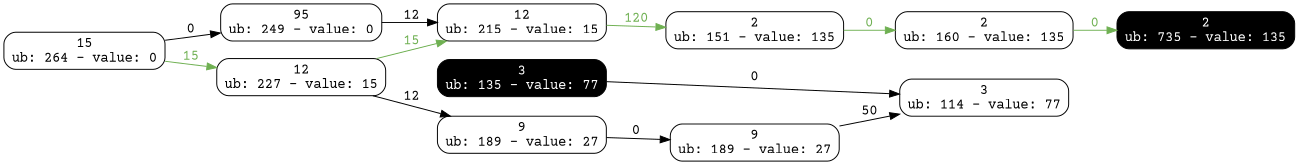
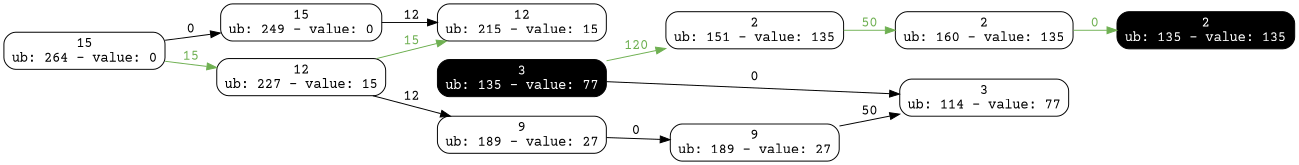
node "95 ub: 249 - value: 0": label "95 ub: 249 - value: 0" -> "15 ub: 249 - value: 0"
edge "2 ub: 151 - value: 135" -> "2 ub: 160 - value: 135": label "0" -> "50"
edge "12 ub: 215 - value: 15" -> "2 ub: 151 - value: 135": now "3 ub: 135 - value: 77" -> "2 ub: 151 - value: 135"
node "2 ub: 735 - value: 135": label "2 ub: 735 - value: 135" -> "2 ub: 135 - value: 135"
